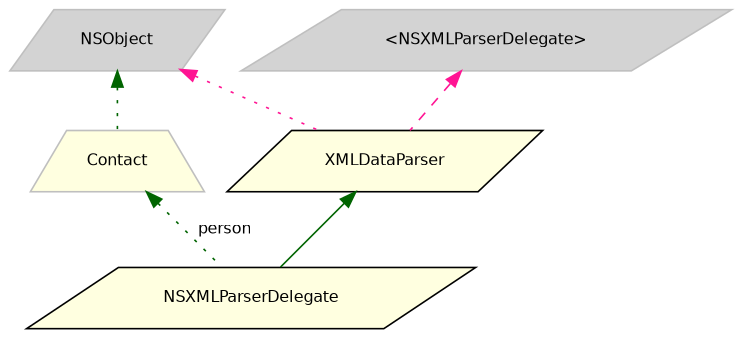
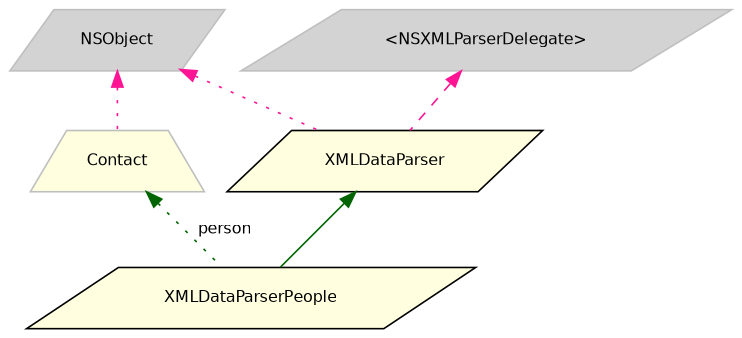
edge "Contact" -> "NSObject": color darkgreen -> deeppink
node "NSXMLParserDelegate": label "NSXMLParserDelegate" -> "XMLDataParserPeople"
